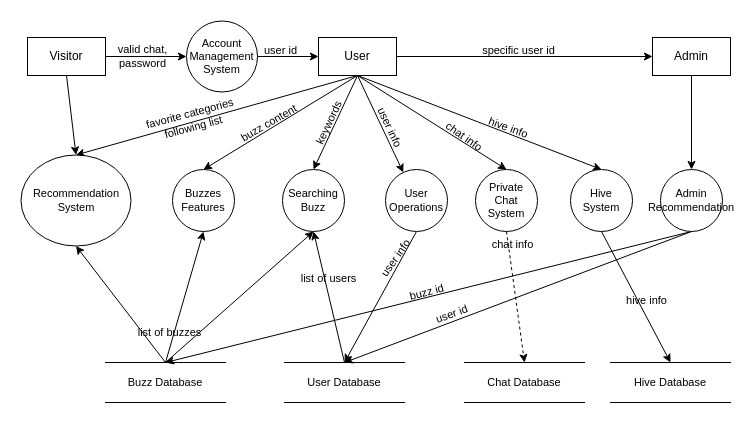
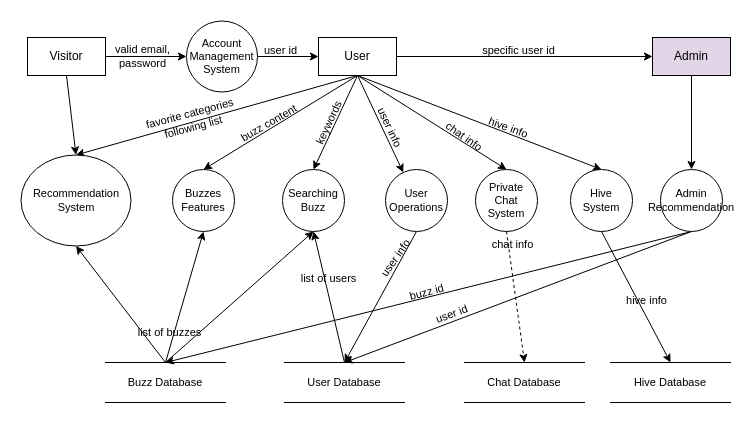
node "valid chat, password": label "valid chat, password" -> "valid email, password"
node "Admin": fillcolor #ffffff -> #e1d5e7
